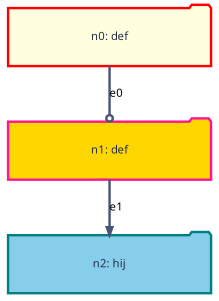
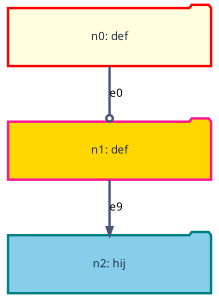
edge "n1: def" -> "n2: hij": label "e1" -> "e9"
